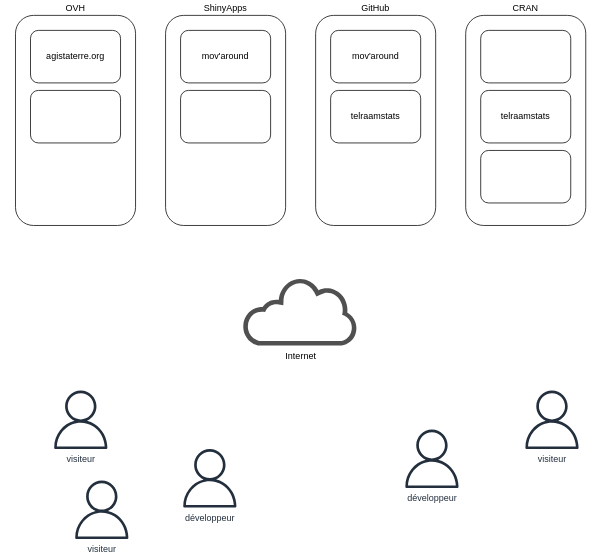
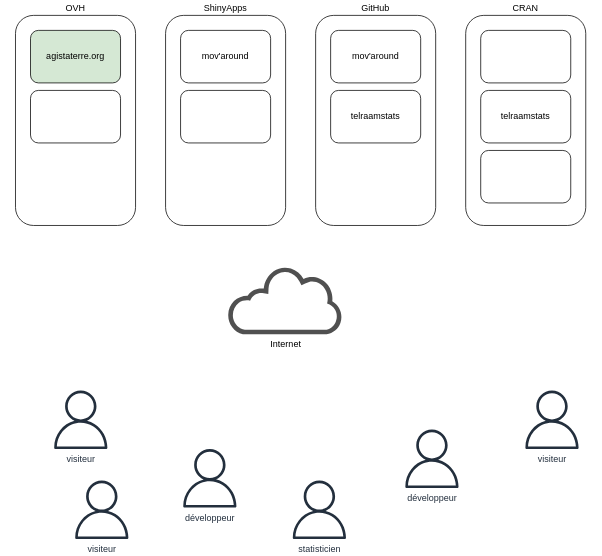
node "agistaterre.org": fillcolor #ffffff -> #d5e8d4
node "Internet": moved (300, 312) -> (285, 300)
node "statisticien": added
